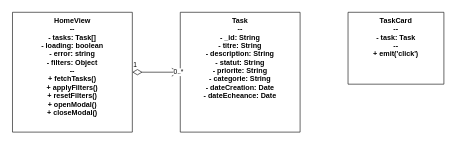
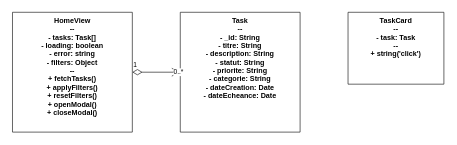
node "TaskCard -- - task: Task -- + emit('click')": label "TaskCard -- - task: Task -- + emit('click')" -> "TaskCard -- - task: Task -- + string('click')"
